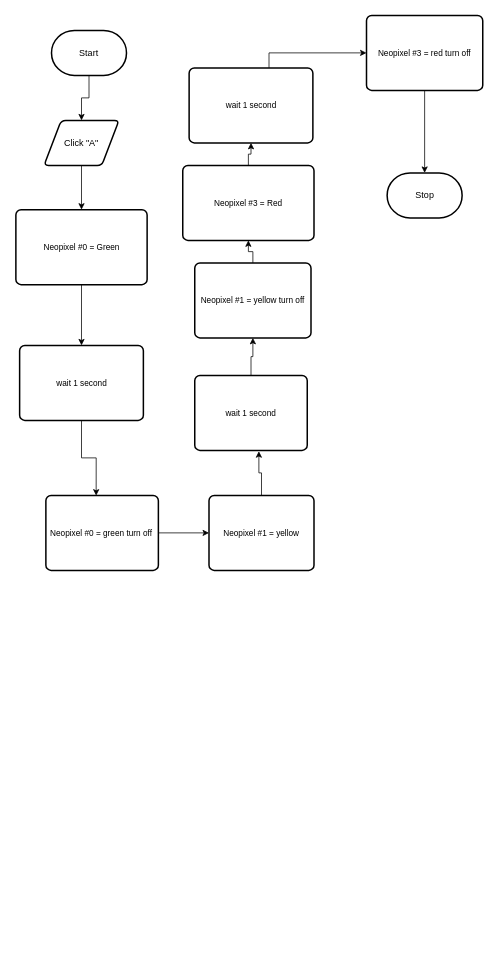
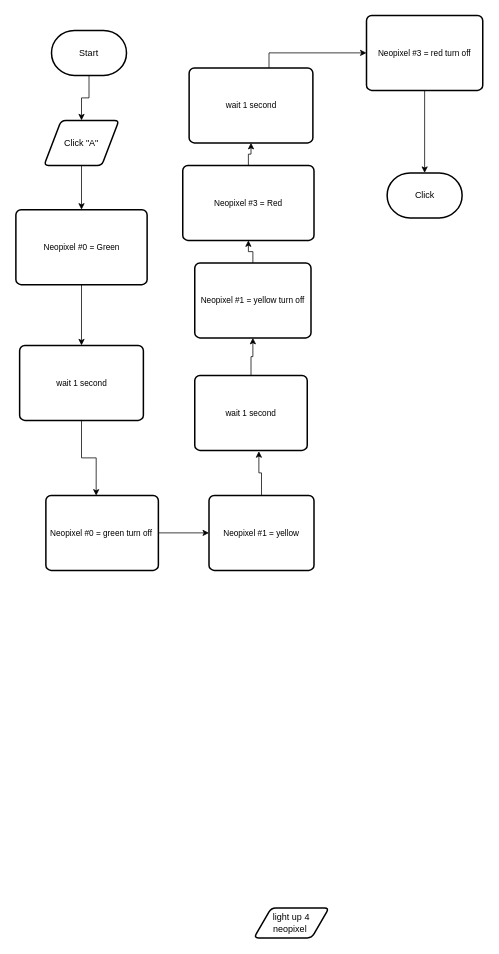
node "Stop": label "Stop" -> "Click"
node "light up 4 neopixel": added
